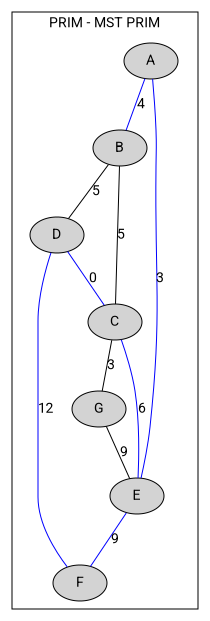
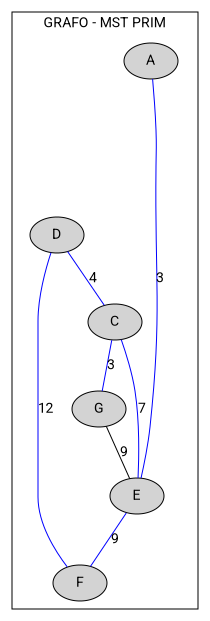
cluster "PRIM - MST PRIM": label "PRIM - MST PRIM" -> "GRAFO - MST PRIM"
node "B": removed
edge "D" -- "C": label "0" -> "4"
edge "C" -- "G": color black -> blue
edge "C" -- "E": label "6" -> "7"
